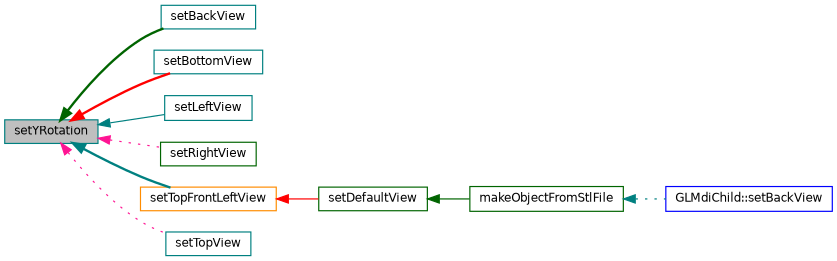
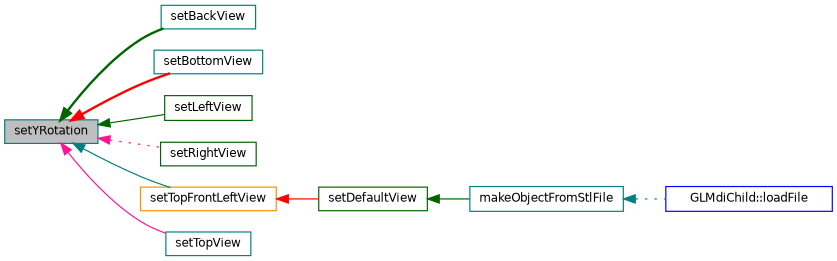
node "setLeftView": color teal -> darkgreen
edge "setLeftView" -> "setYRotation": color teal -> darkgreen
edge "setTopFrontLeftView" -> "setYRotation": style bold -> solid
edge "setTopView" -> "setYRotation": style dotted -> solid
node "makeObjectFromStlFile": color darkgreen -> teal
node "GLMdiChild::setBackView": label "GLMdiChild::setBackView" -> "GLMdiChild::loadFile"
